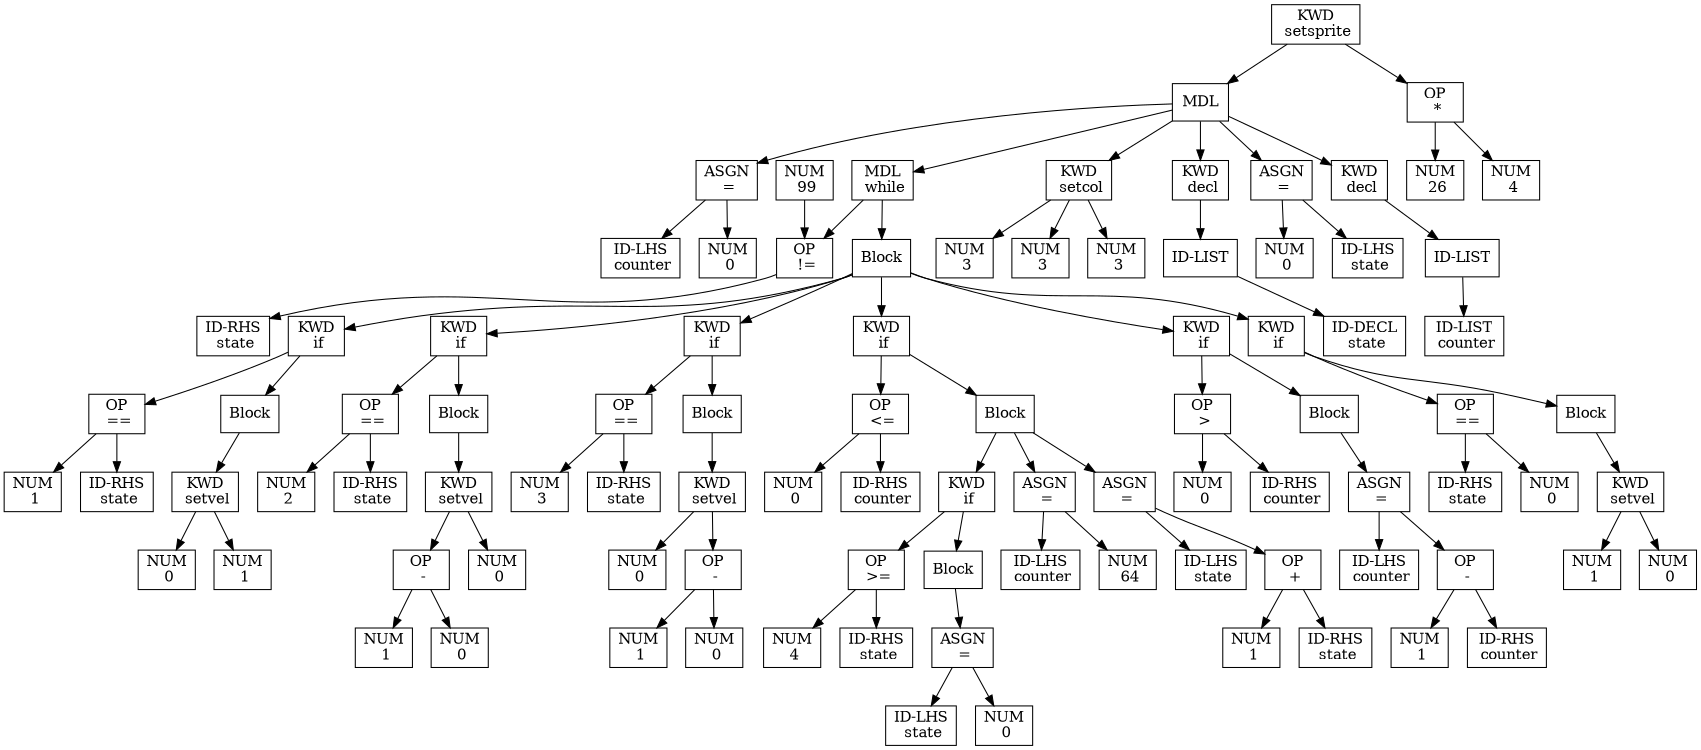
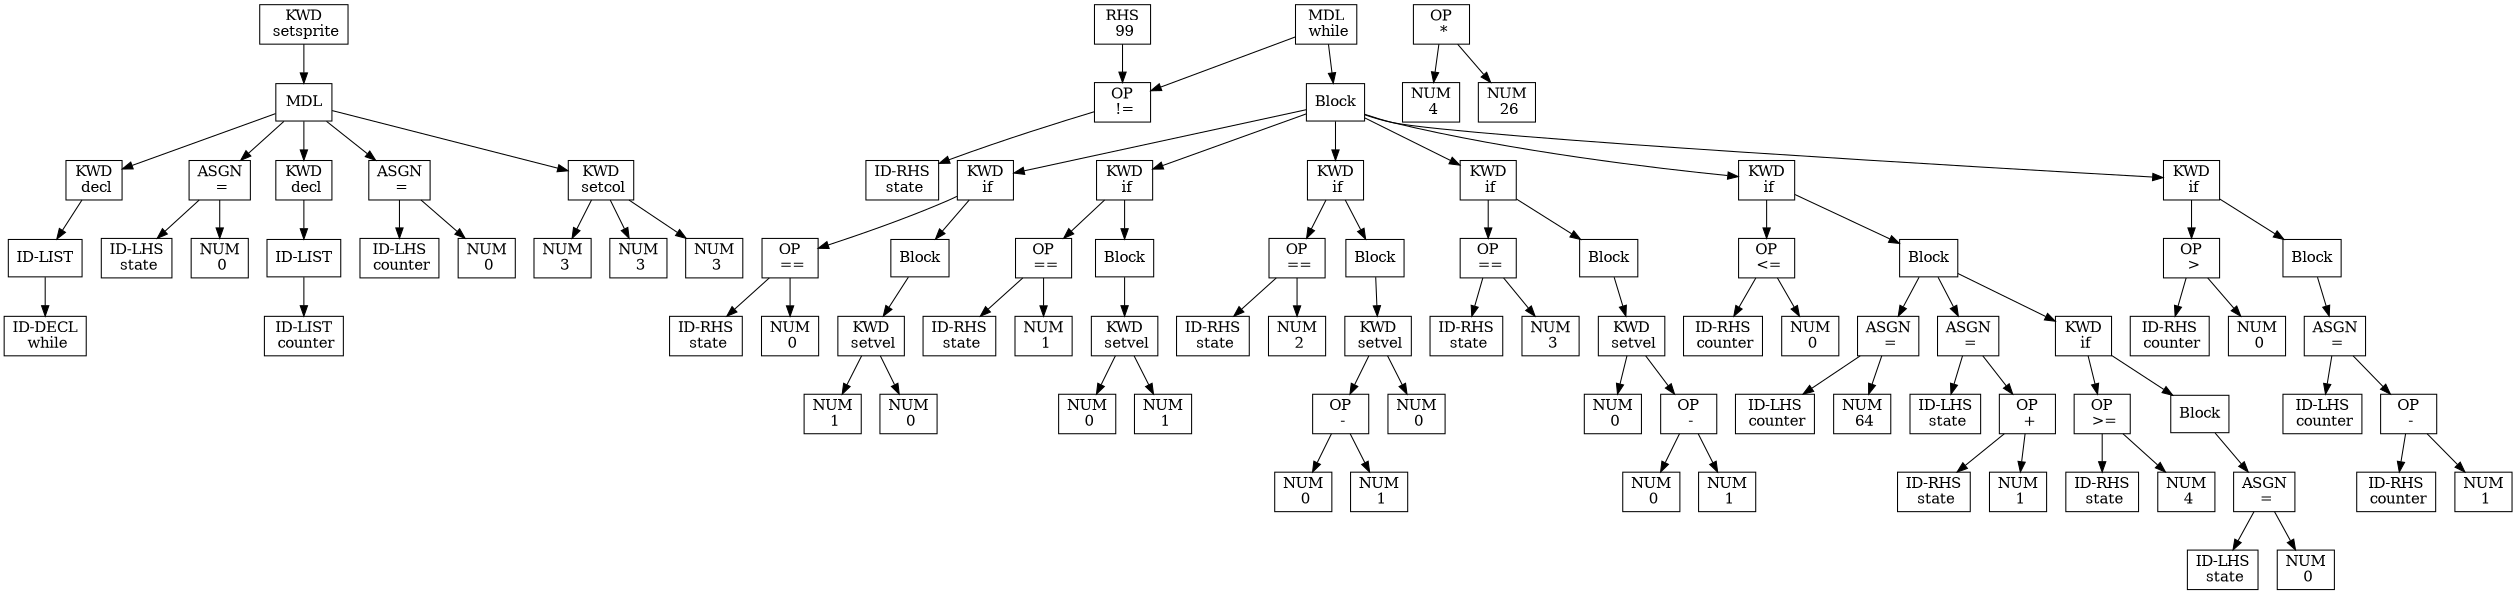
edge "KWD setsprite" -> "OP *": removed
edge "MDL" -> "MDL while": removed
node "NUM 99": label "NUM 99" -> "RHS 99"
node "ID-DECL state": label "ID-DECL state" -> "ID-DECL while"
